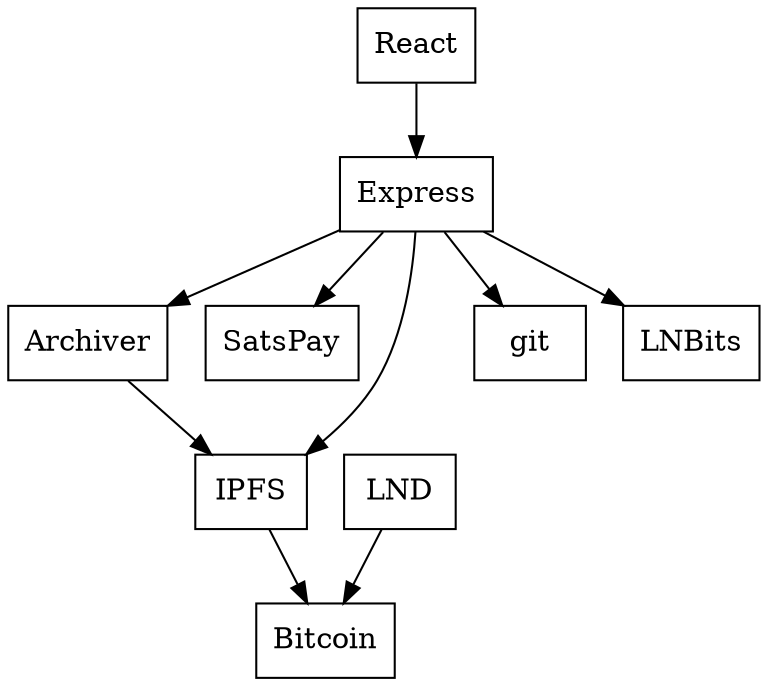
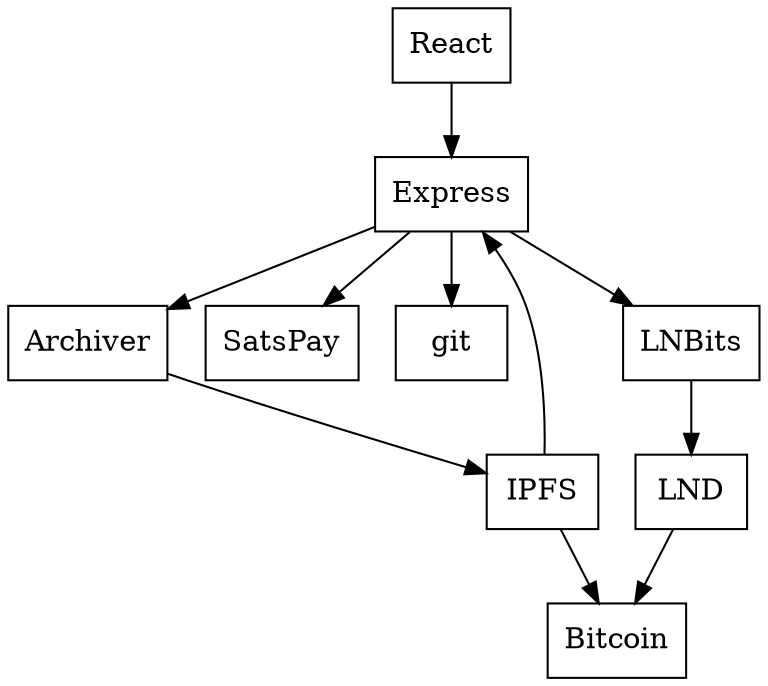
edge "Express" -> "IPFS": reversed
edge "LNBits" -> "LND": added
